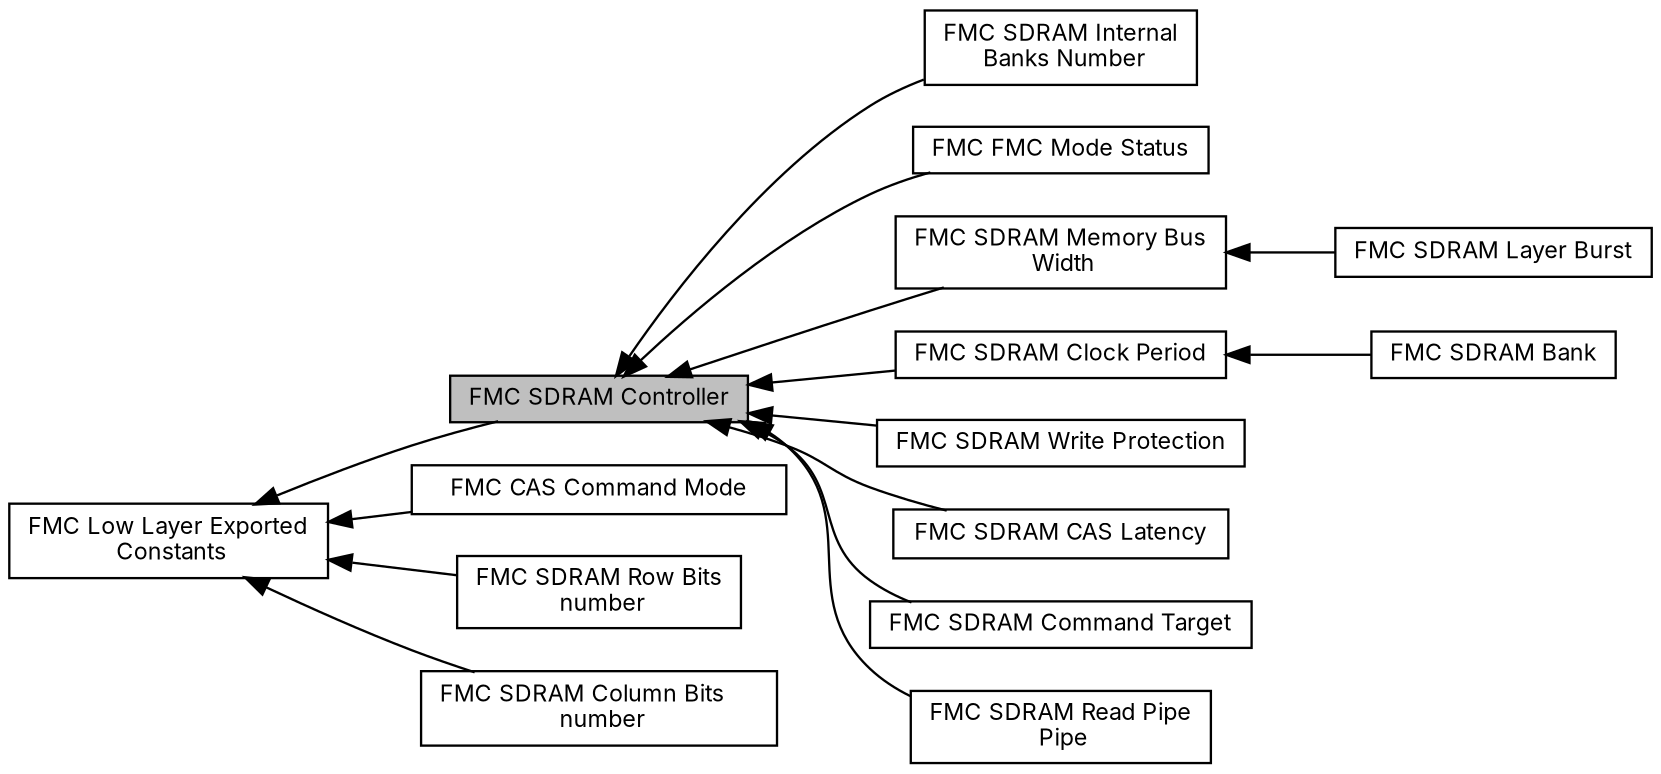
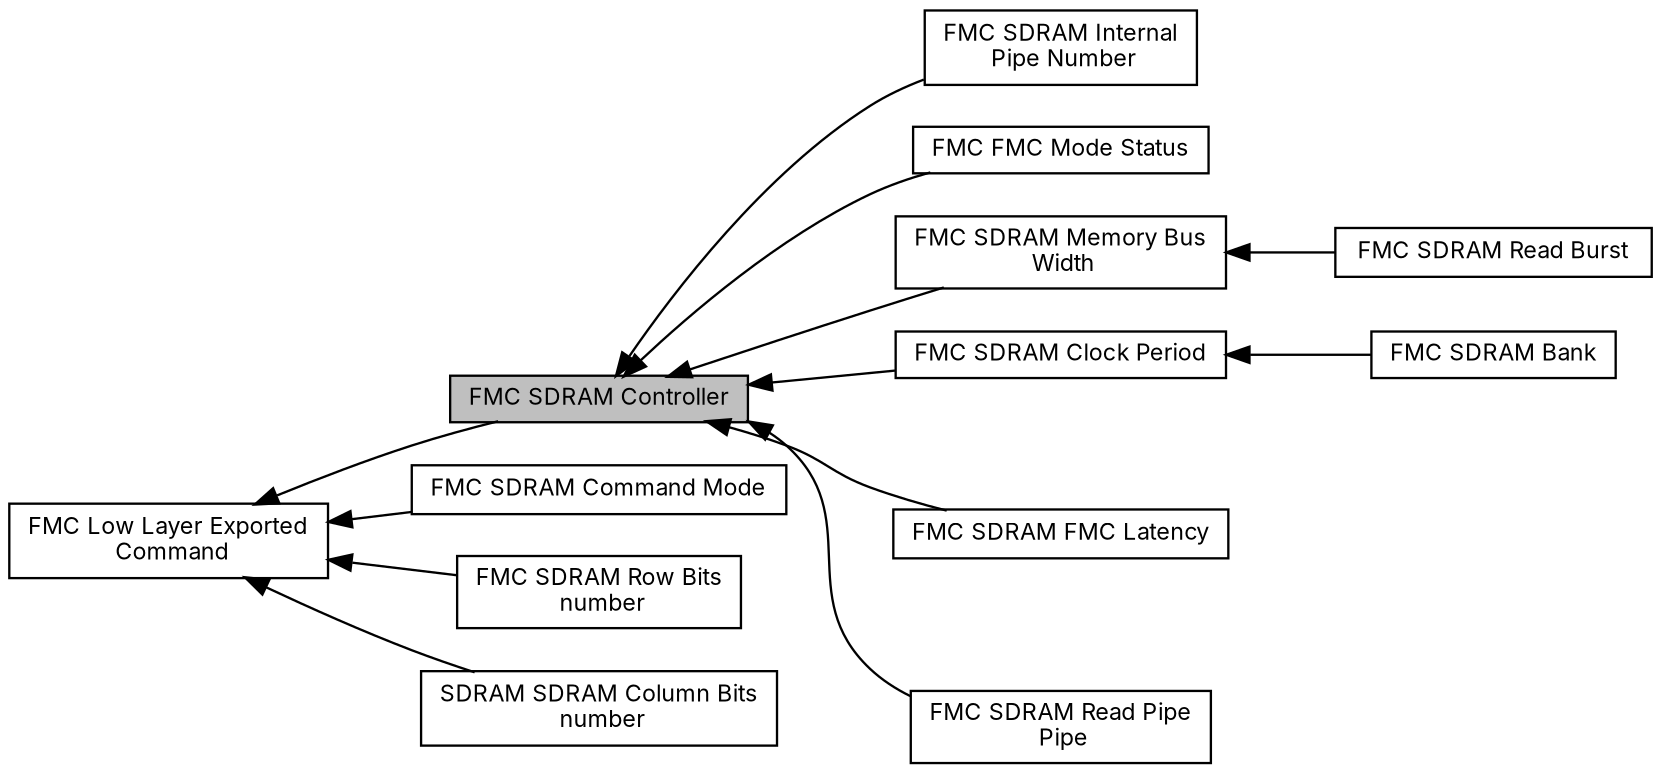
node "FMC SDRAM Internal Banks Number": label "FMC SDRAM Internal Banks Number" -> "FMC SDRAM Internal Pipe Number"
node "FMC SDRAM Layer Burst": label "FMC SDRAM Layer Burst" -> "FMC SDRAM Read Burst"
node "FMC SDRAM Write Protection": removed
node "FMC CAS Command Mode": label "FMC CAS Command Mode" -> "FMC SDRAM Command Mode"
node "FMC SDRAM CAS Latency": label "FMC SDRAM CAS Latency" -> "FMC SDRAM FMC Latency"
node "FMC Low Layer Exported Constants": label "FMC Low Layer Exported Constants" -> "FMC Low Layer Exported Command"
node "FMC SDRAM Command Target": removed
node "FMC SDRAM Column Bits number": label "FMC SDRAM Column Bits number" -> "SDRAM SDRAM Column Bits number"
